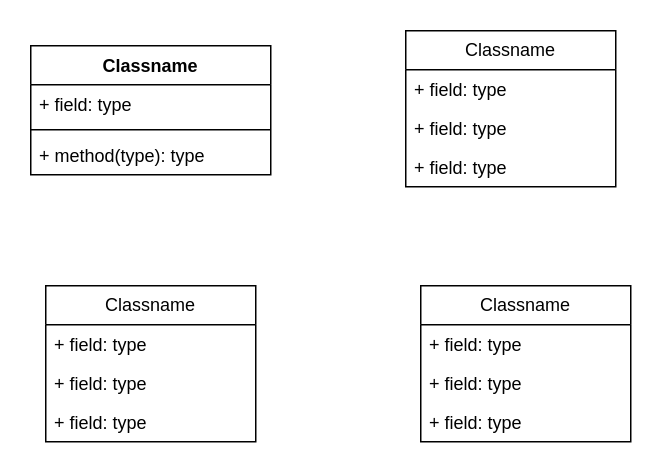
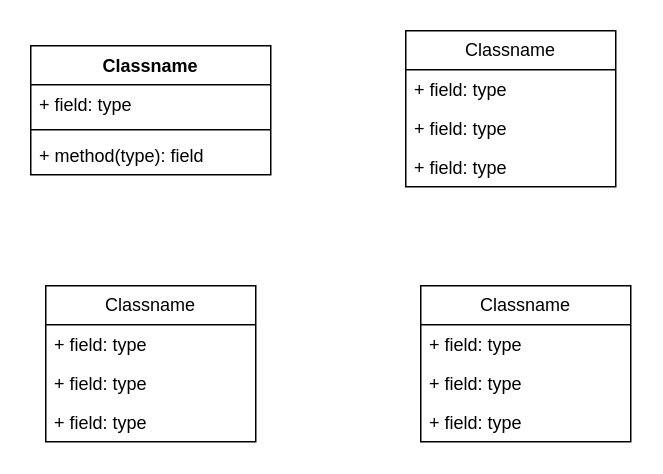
node "+ method(type): type": label "+ method(type): type" -> "+ method(type): field"
